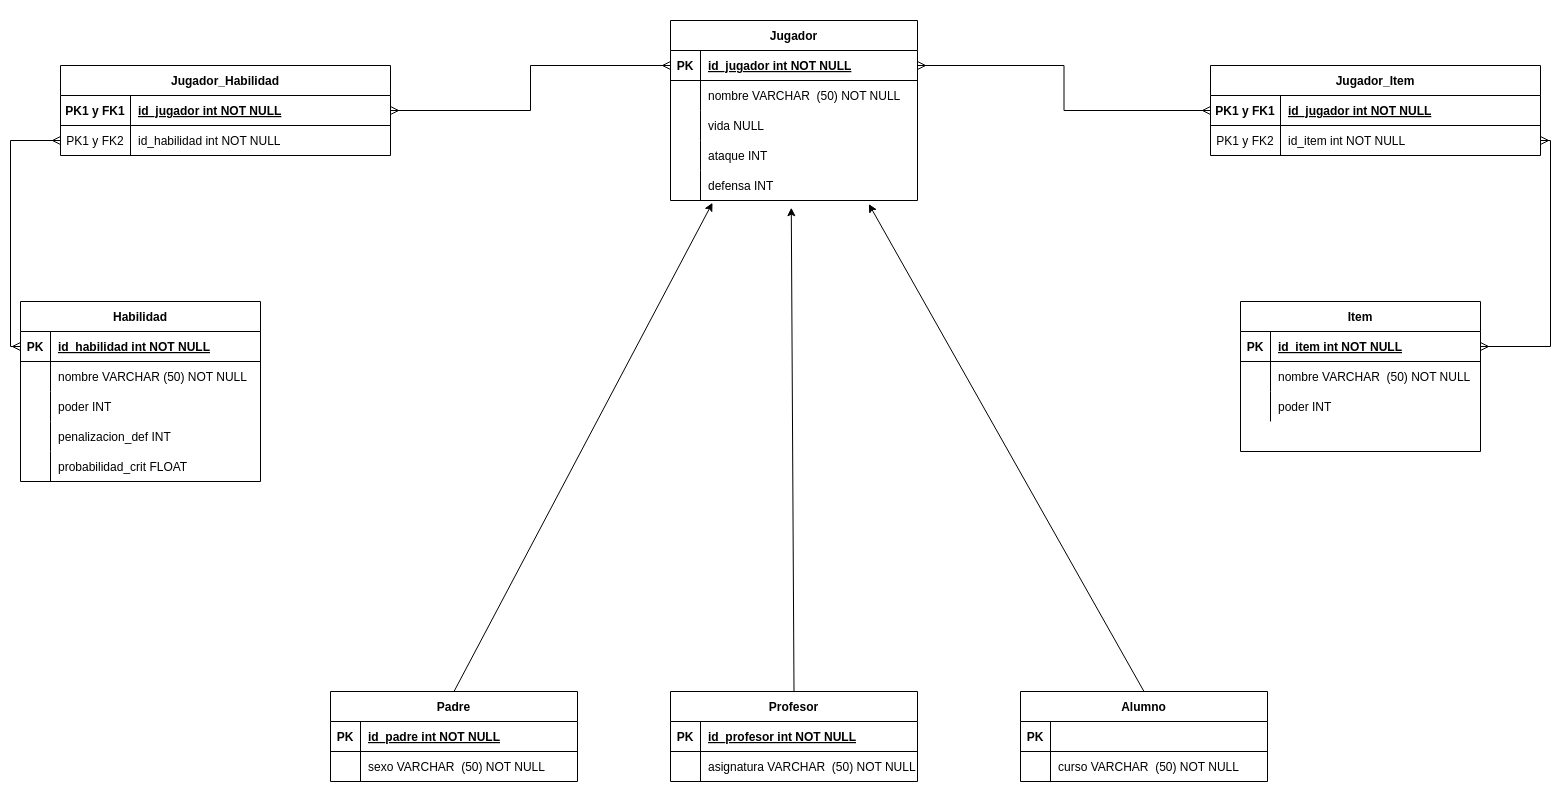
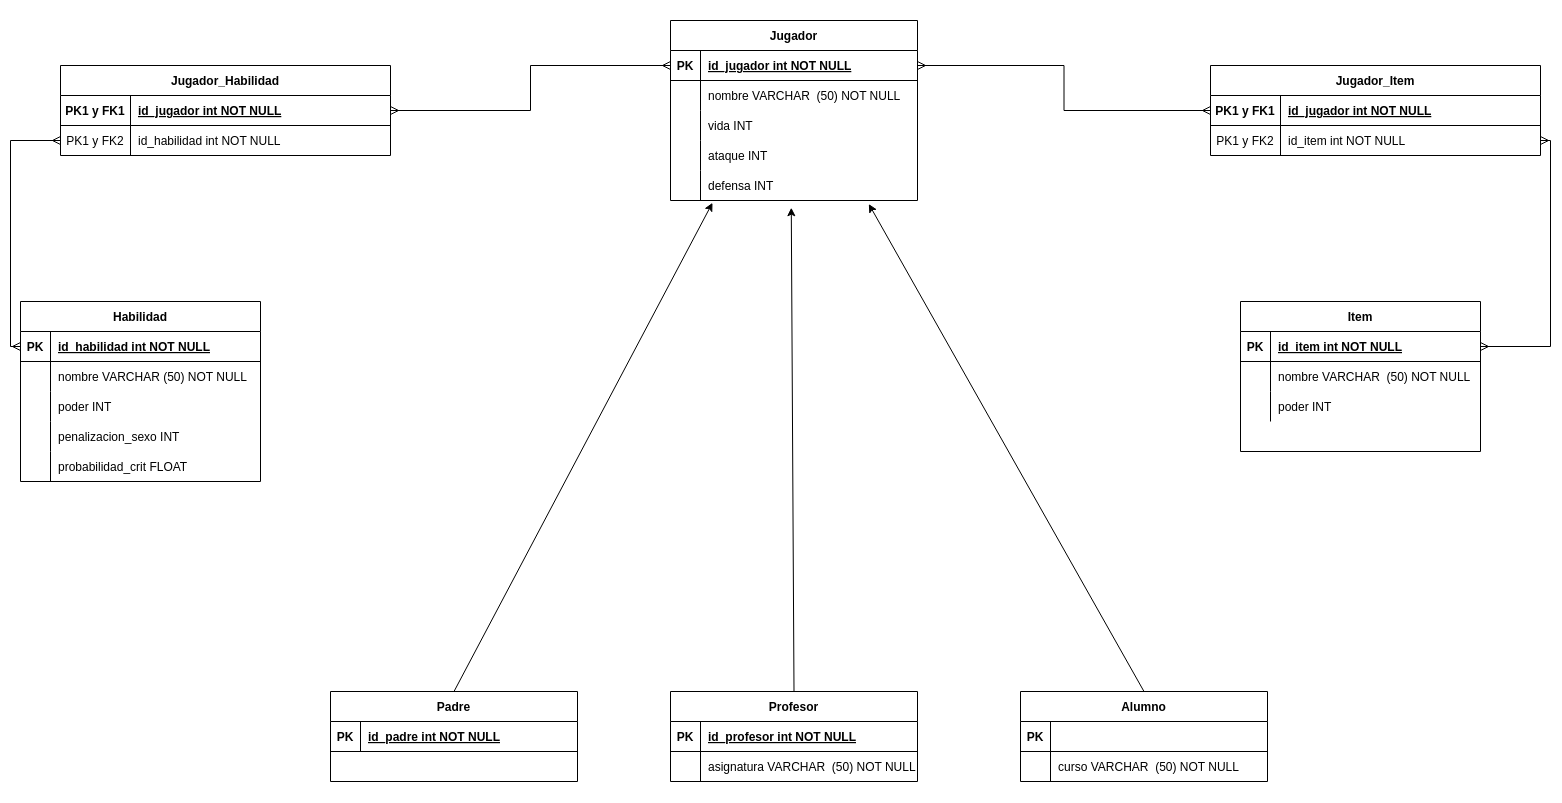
node "vida NULL": label "vida NULL" -> "vida INT"
node "penalizacion_def INT": label "penalizacion_def INT" -> "penalizacion_sexo INT"
node "sexo VARCHAR (50) NOT NULL": removed
